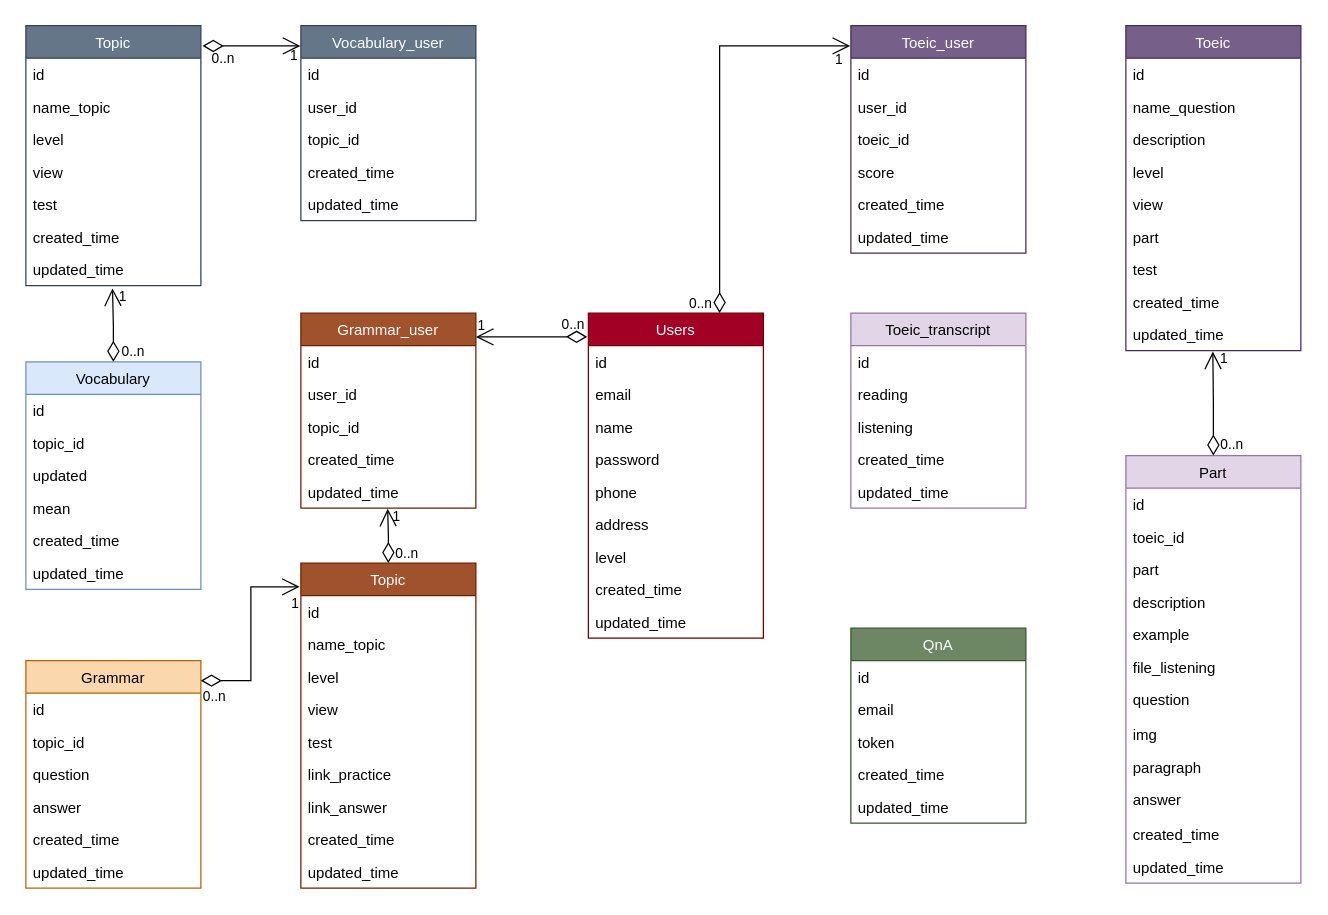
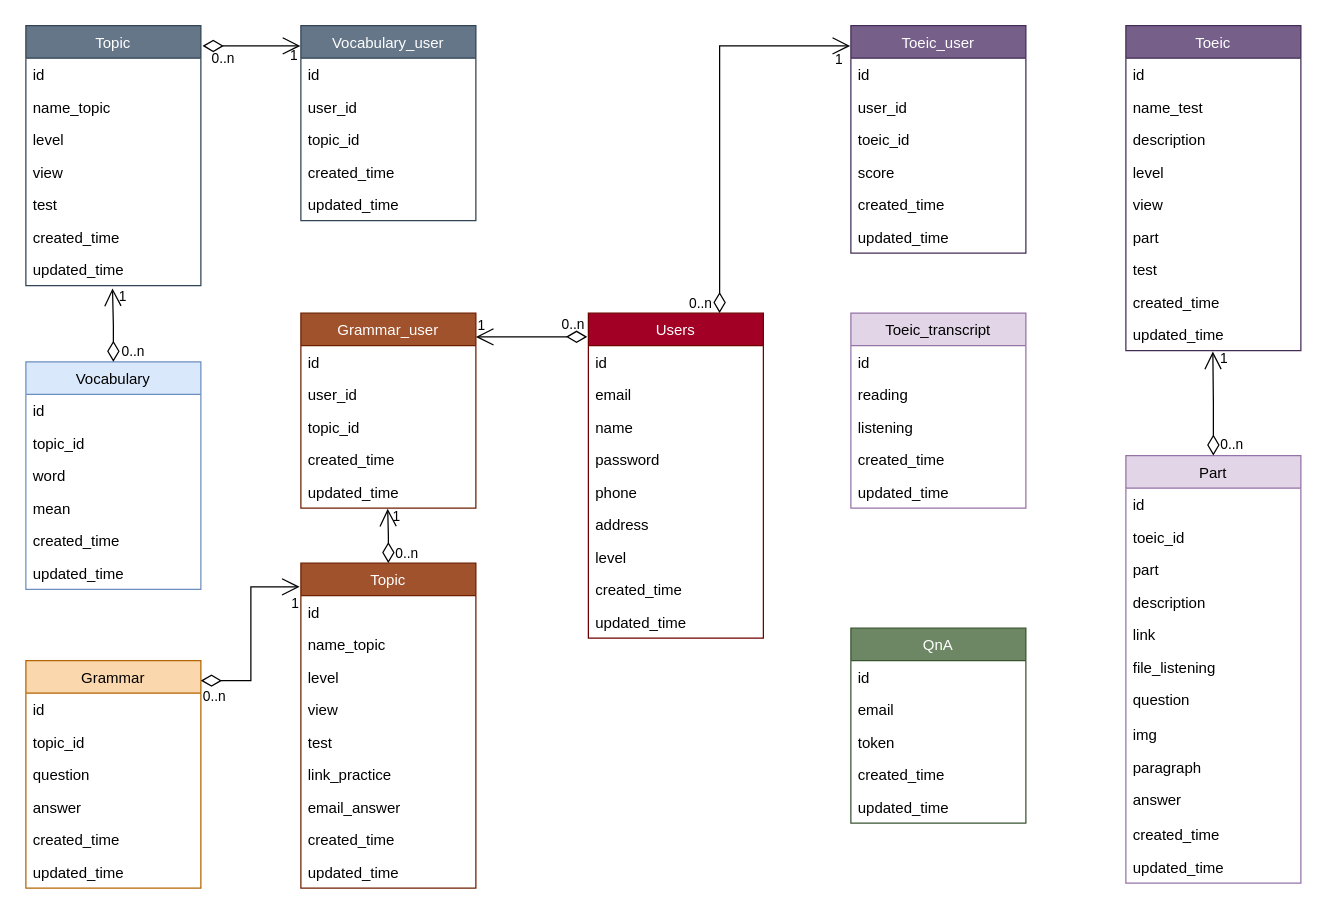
node "name_question": label "name_question" -> "name_test"
node "updated": label "updated" -> "word"
node "example": label "example" -> "link"
node "link_answer": label "link_answer" -> "email_answer"
